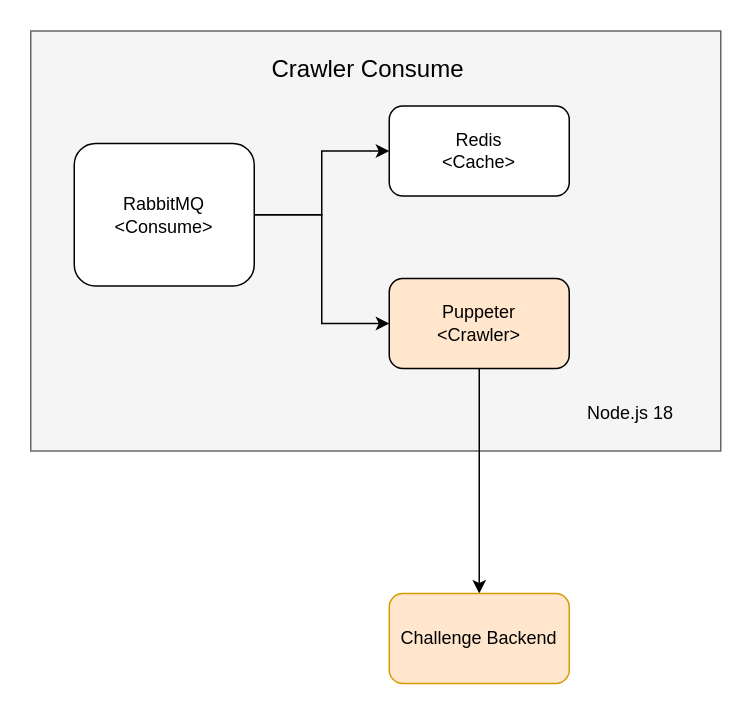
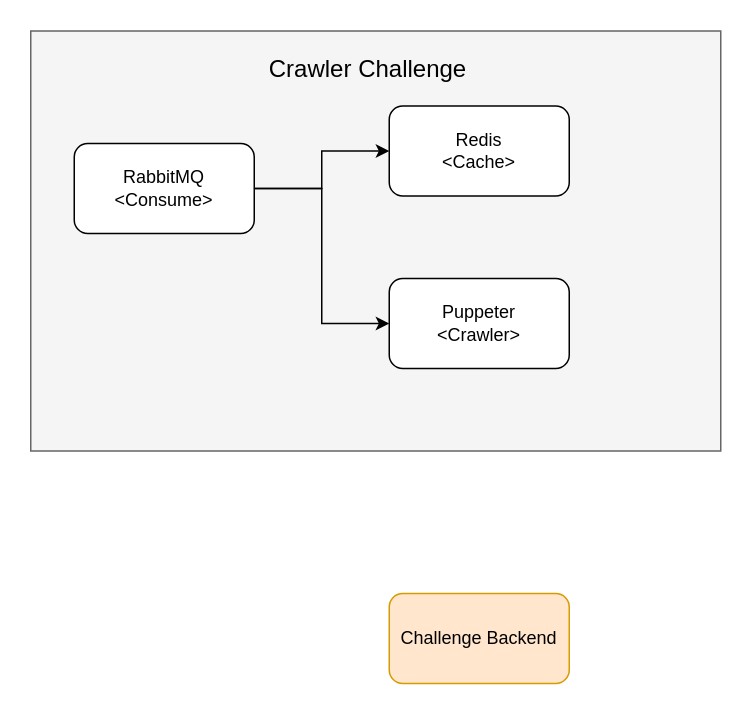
node "Crawler Consume": label "Crawler Consume" -> "Crawler Challenge"
node "RabbitMQ <Consume>": size 180x143 -> 180x90
node "Puppeter <Crawler>": fillcolor #ffe6cc -> #ffffff
node "Node.js 18": removed
edge "Puppeter <Crawler>" -> "Challenge Backend": removed
